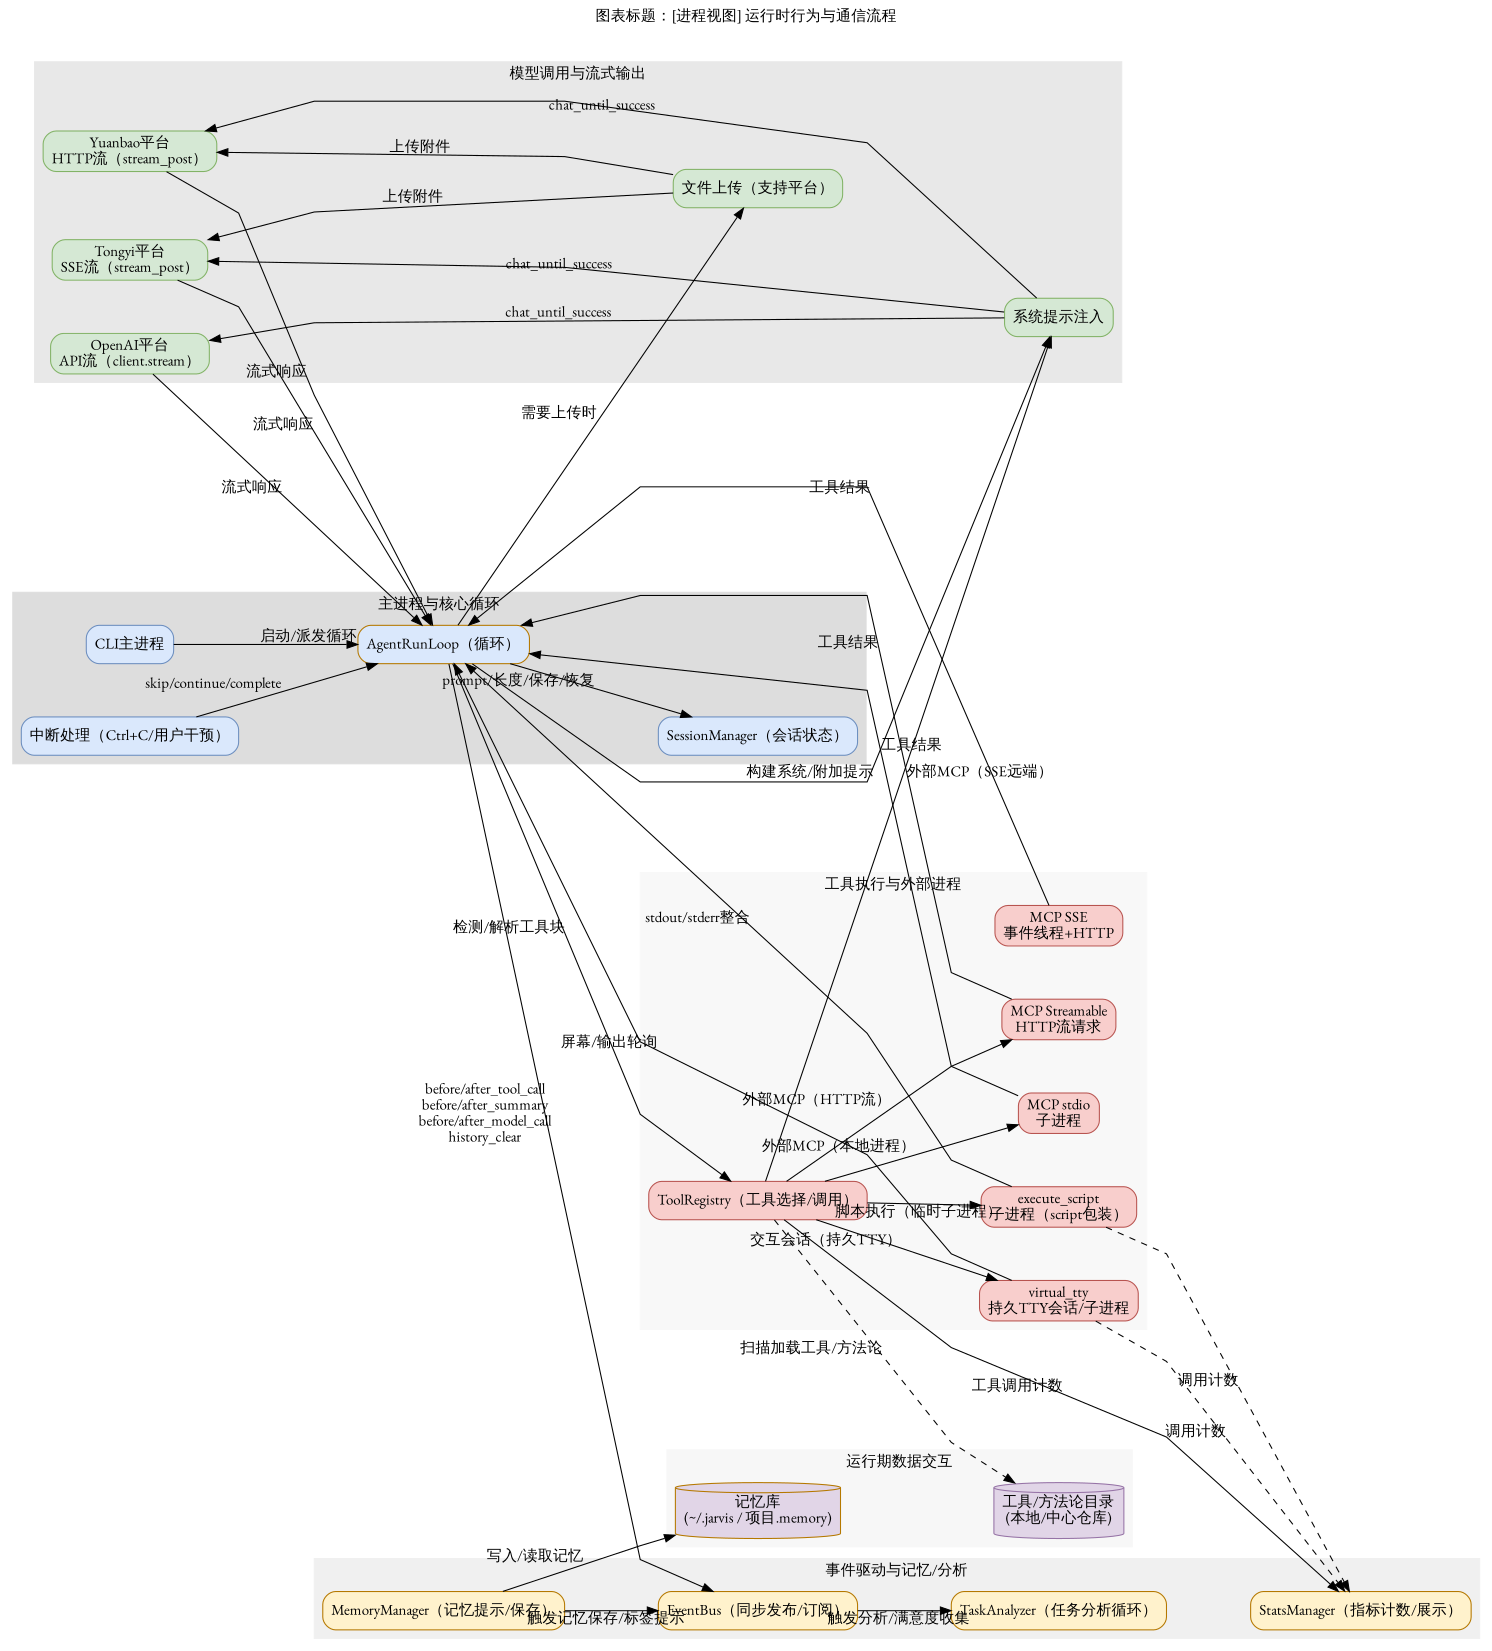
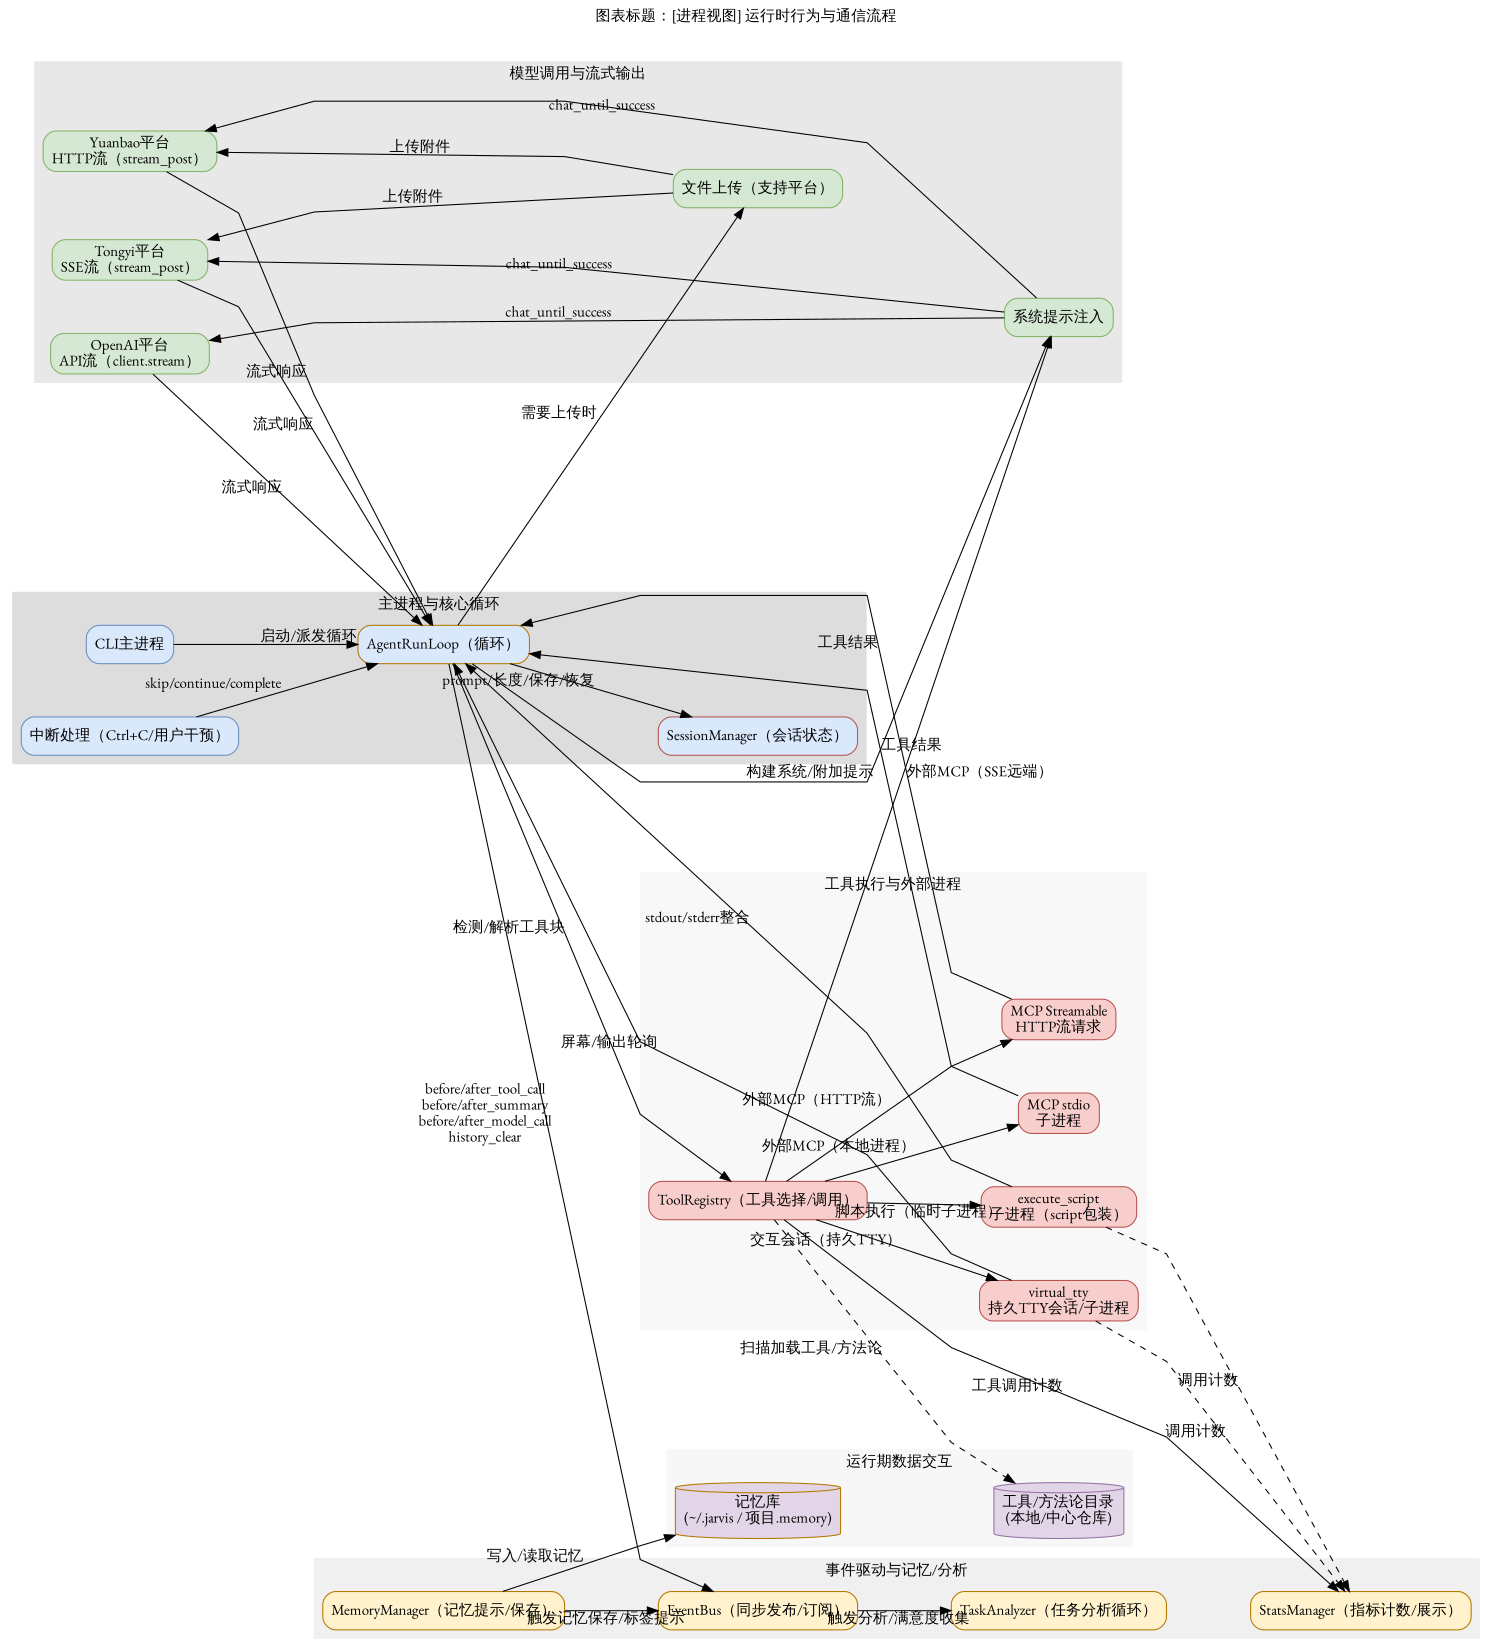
node "SessionManager（会话状态）": color #6c8ebf -> #b85450
node "MCP SSE 事件线程+HTTP": removed
